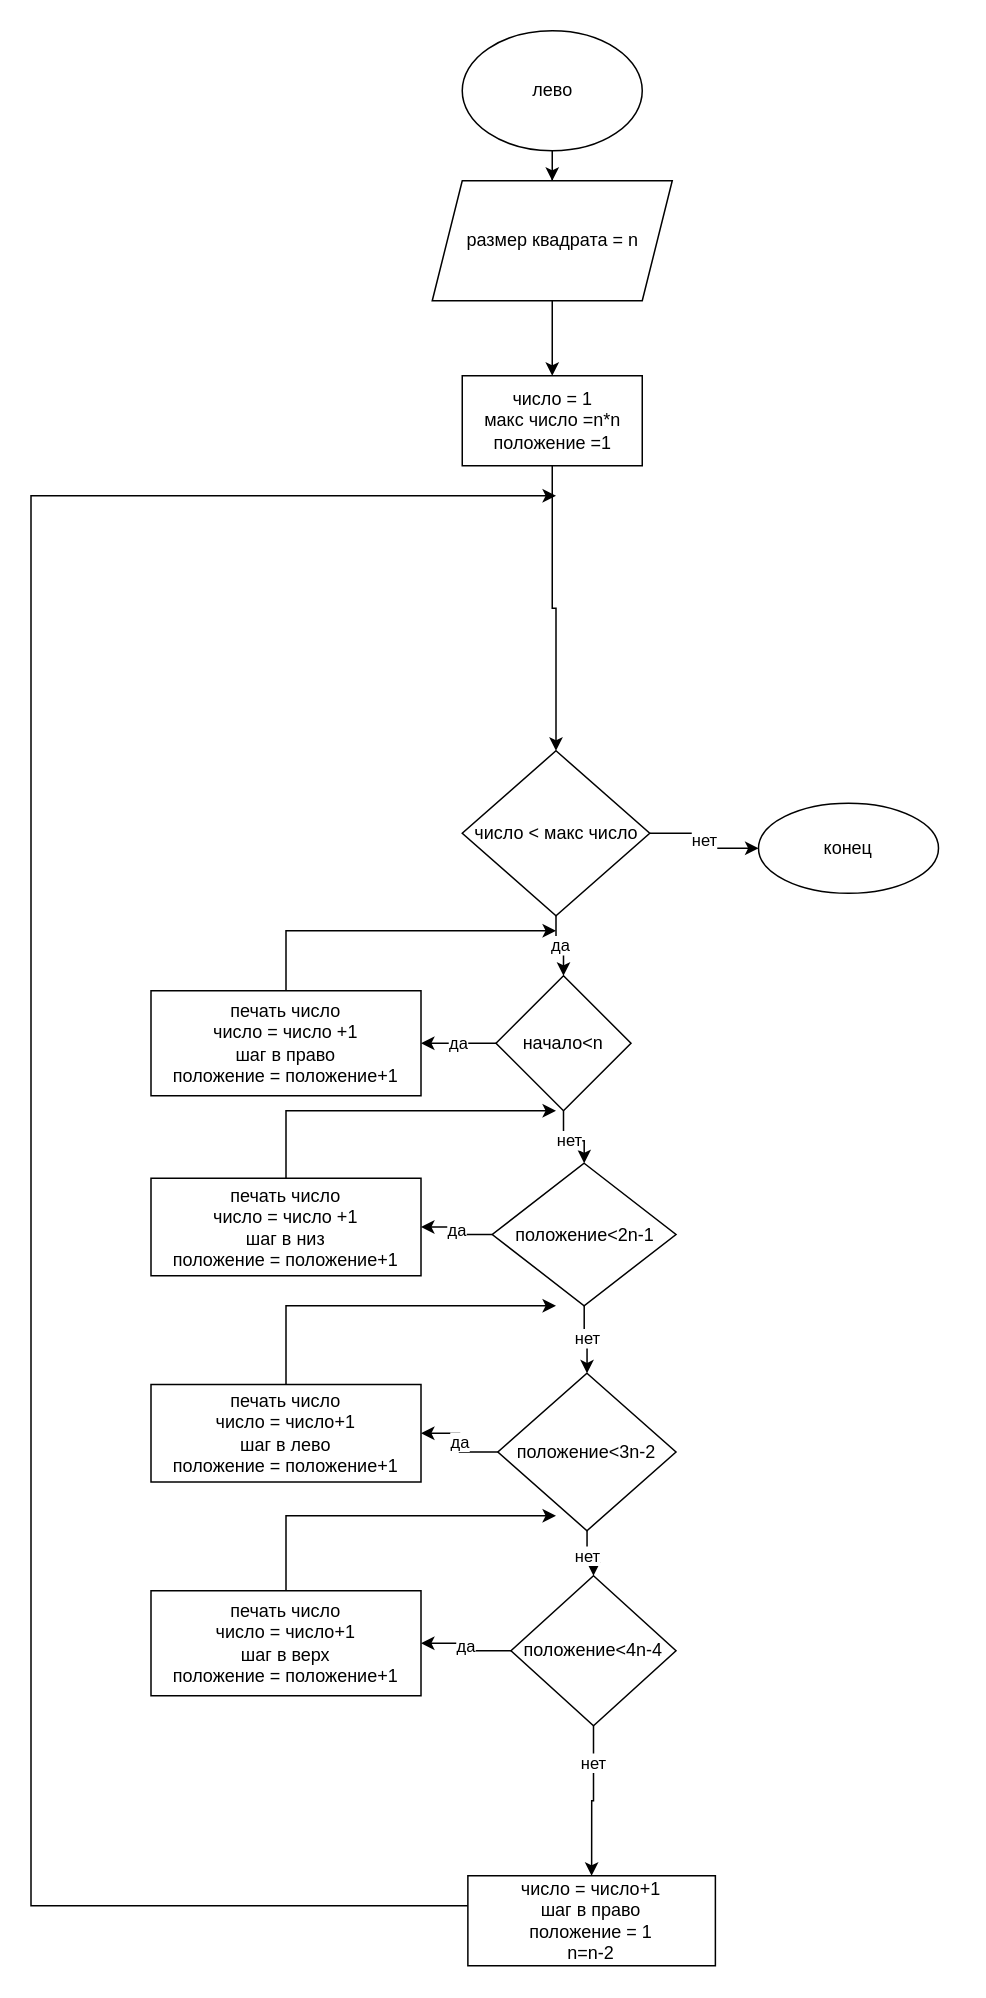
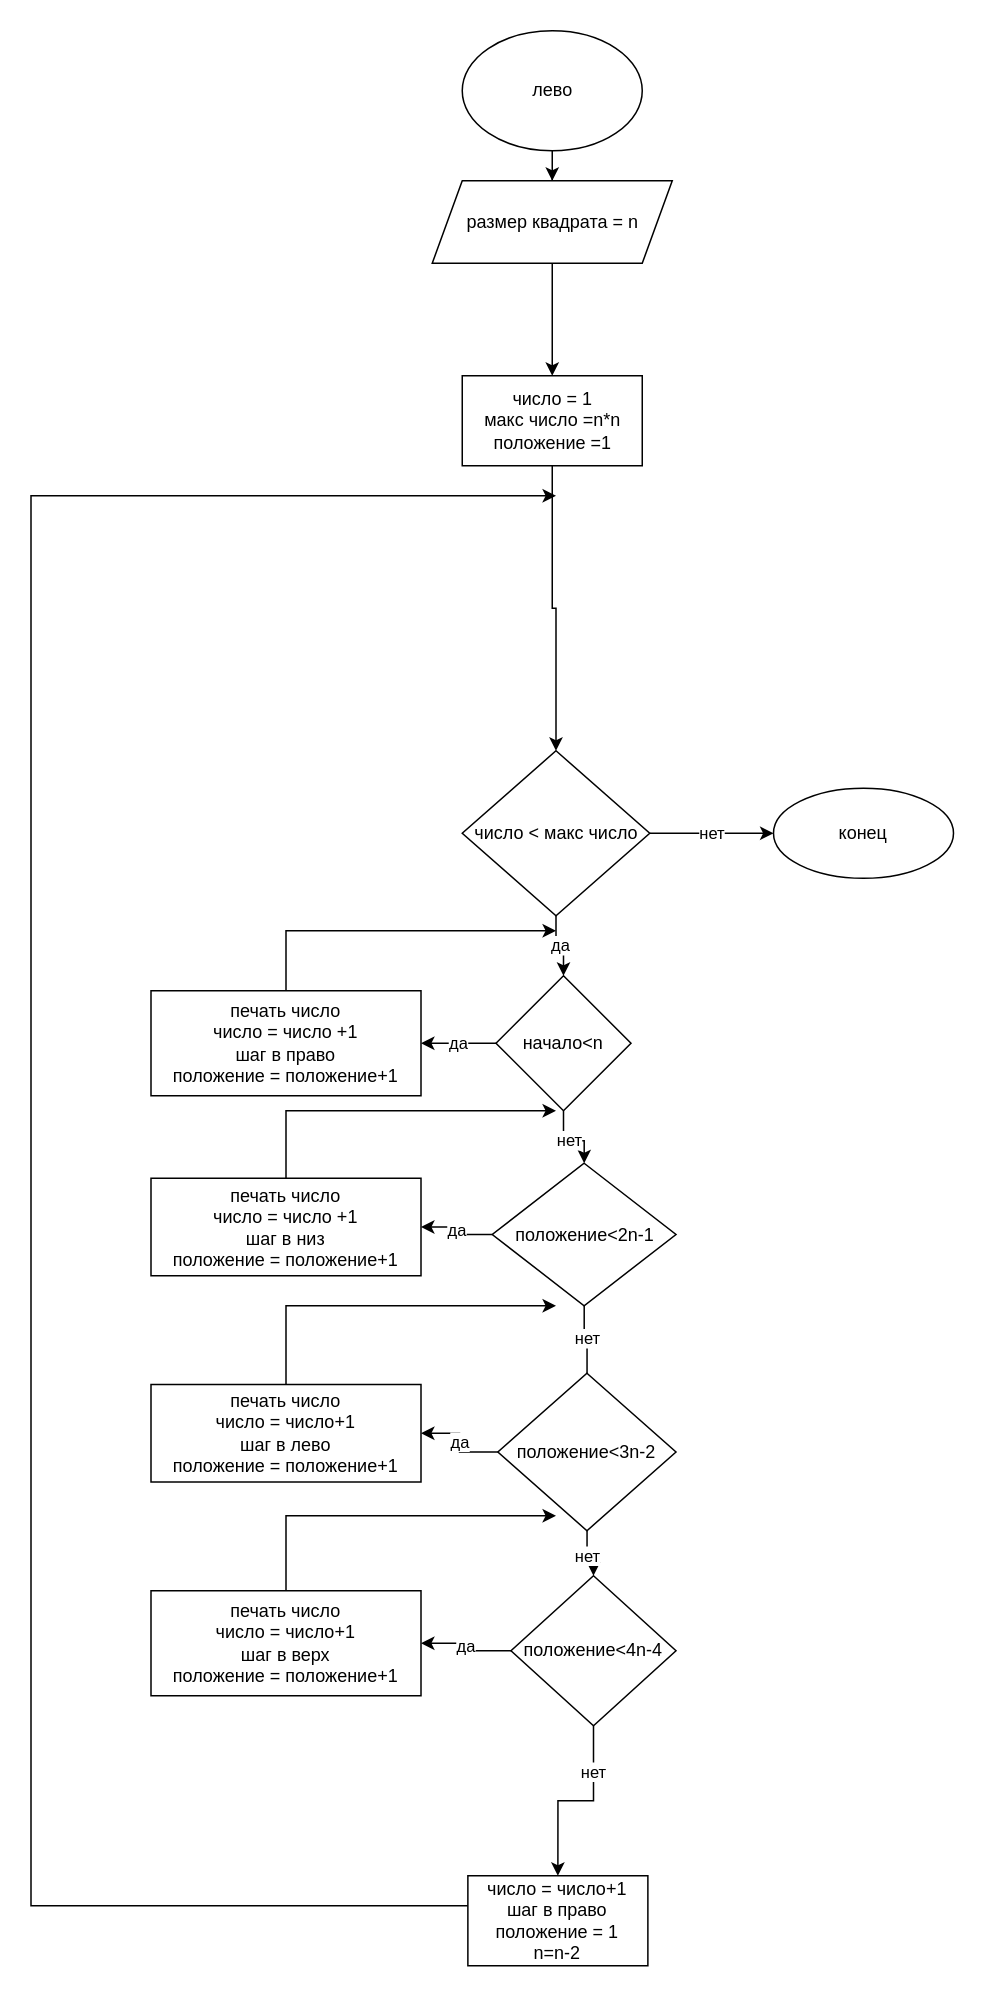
node "размер квадрата = n": size 240x120 -> 240x83
node "конец": moved (848, 848) -> (863, 833)
edge "положение<2n-1" -> "положение<3n-2": arrowhead classic -> none
node "число = число+1 шаг в право положение = 1 n=n-2": size 248x90 -> 180x90
